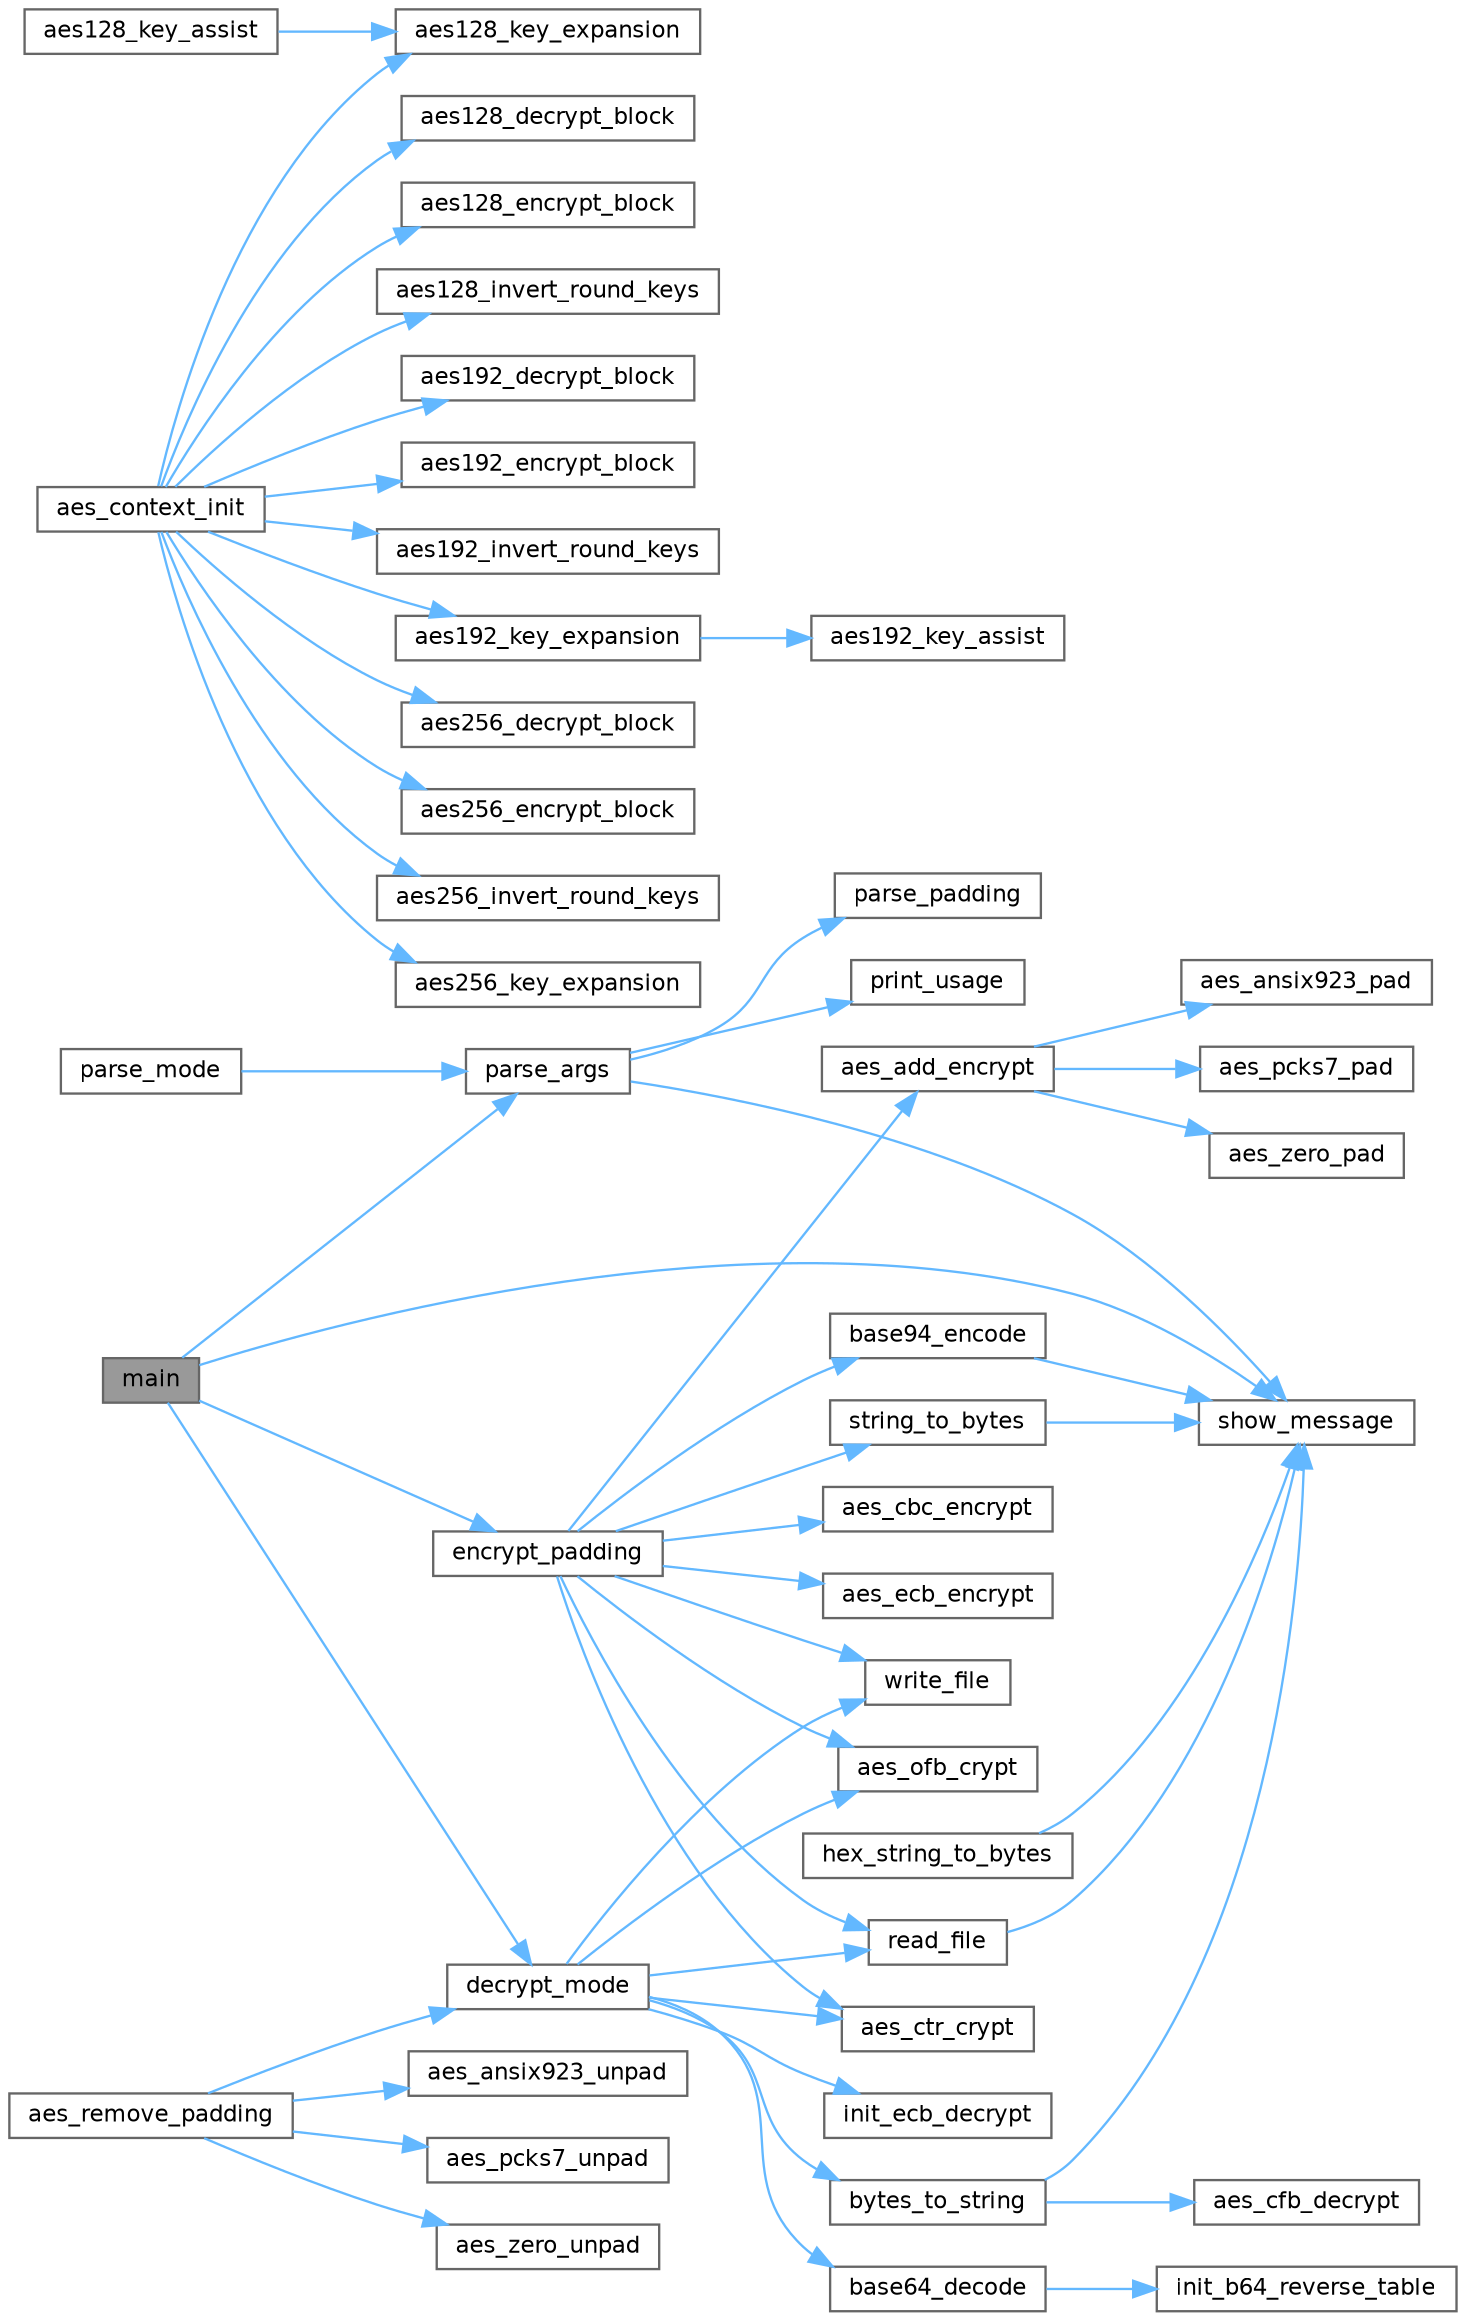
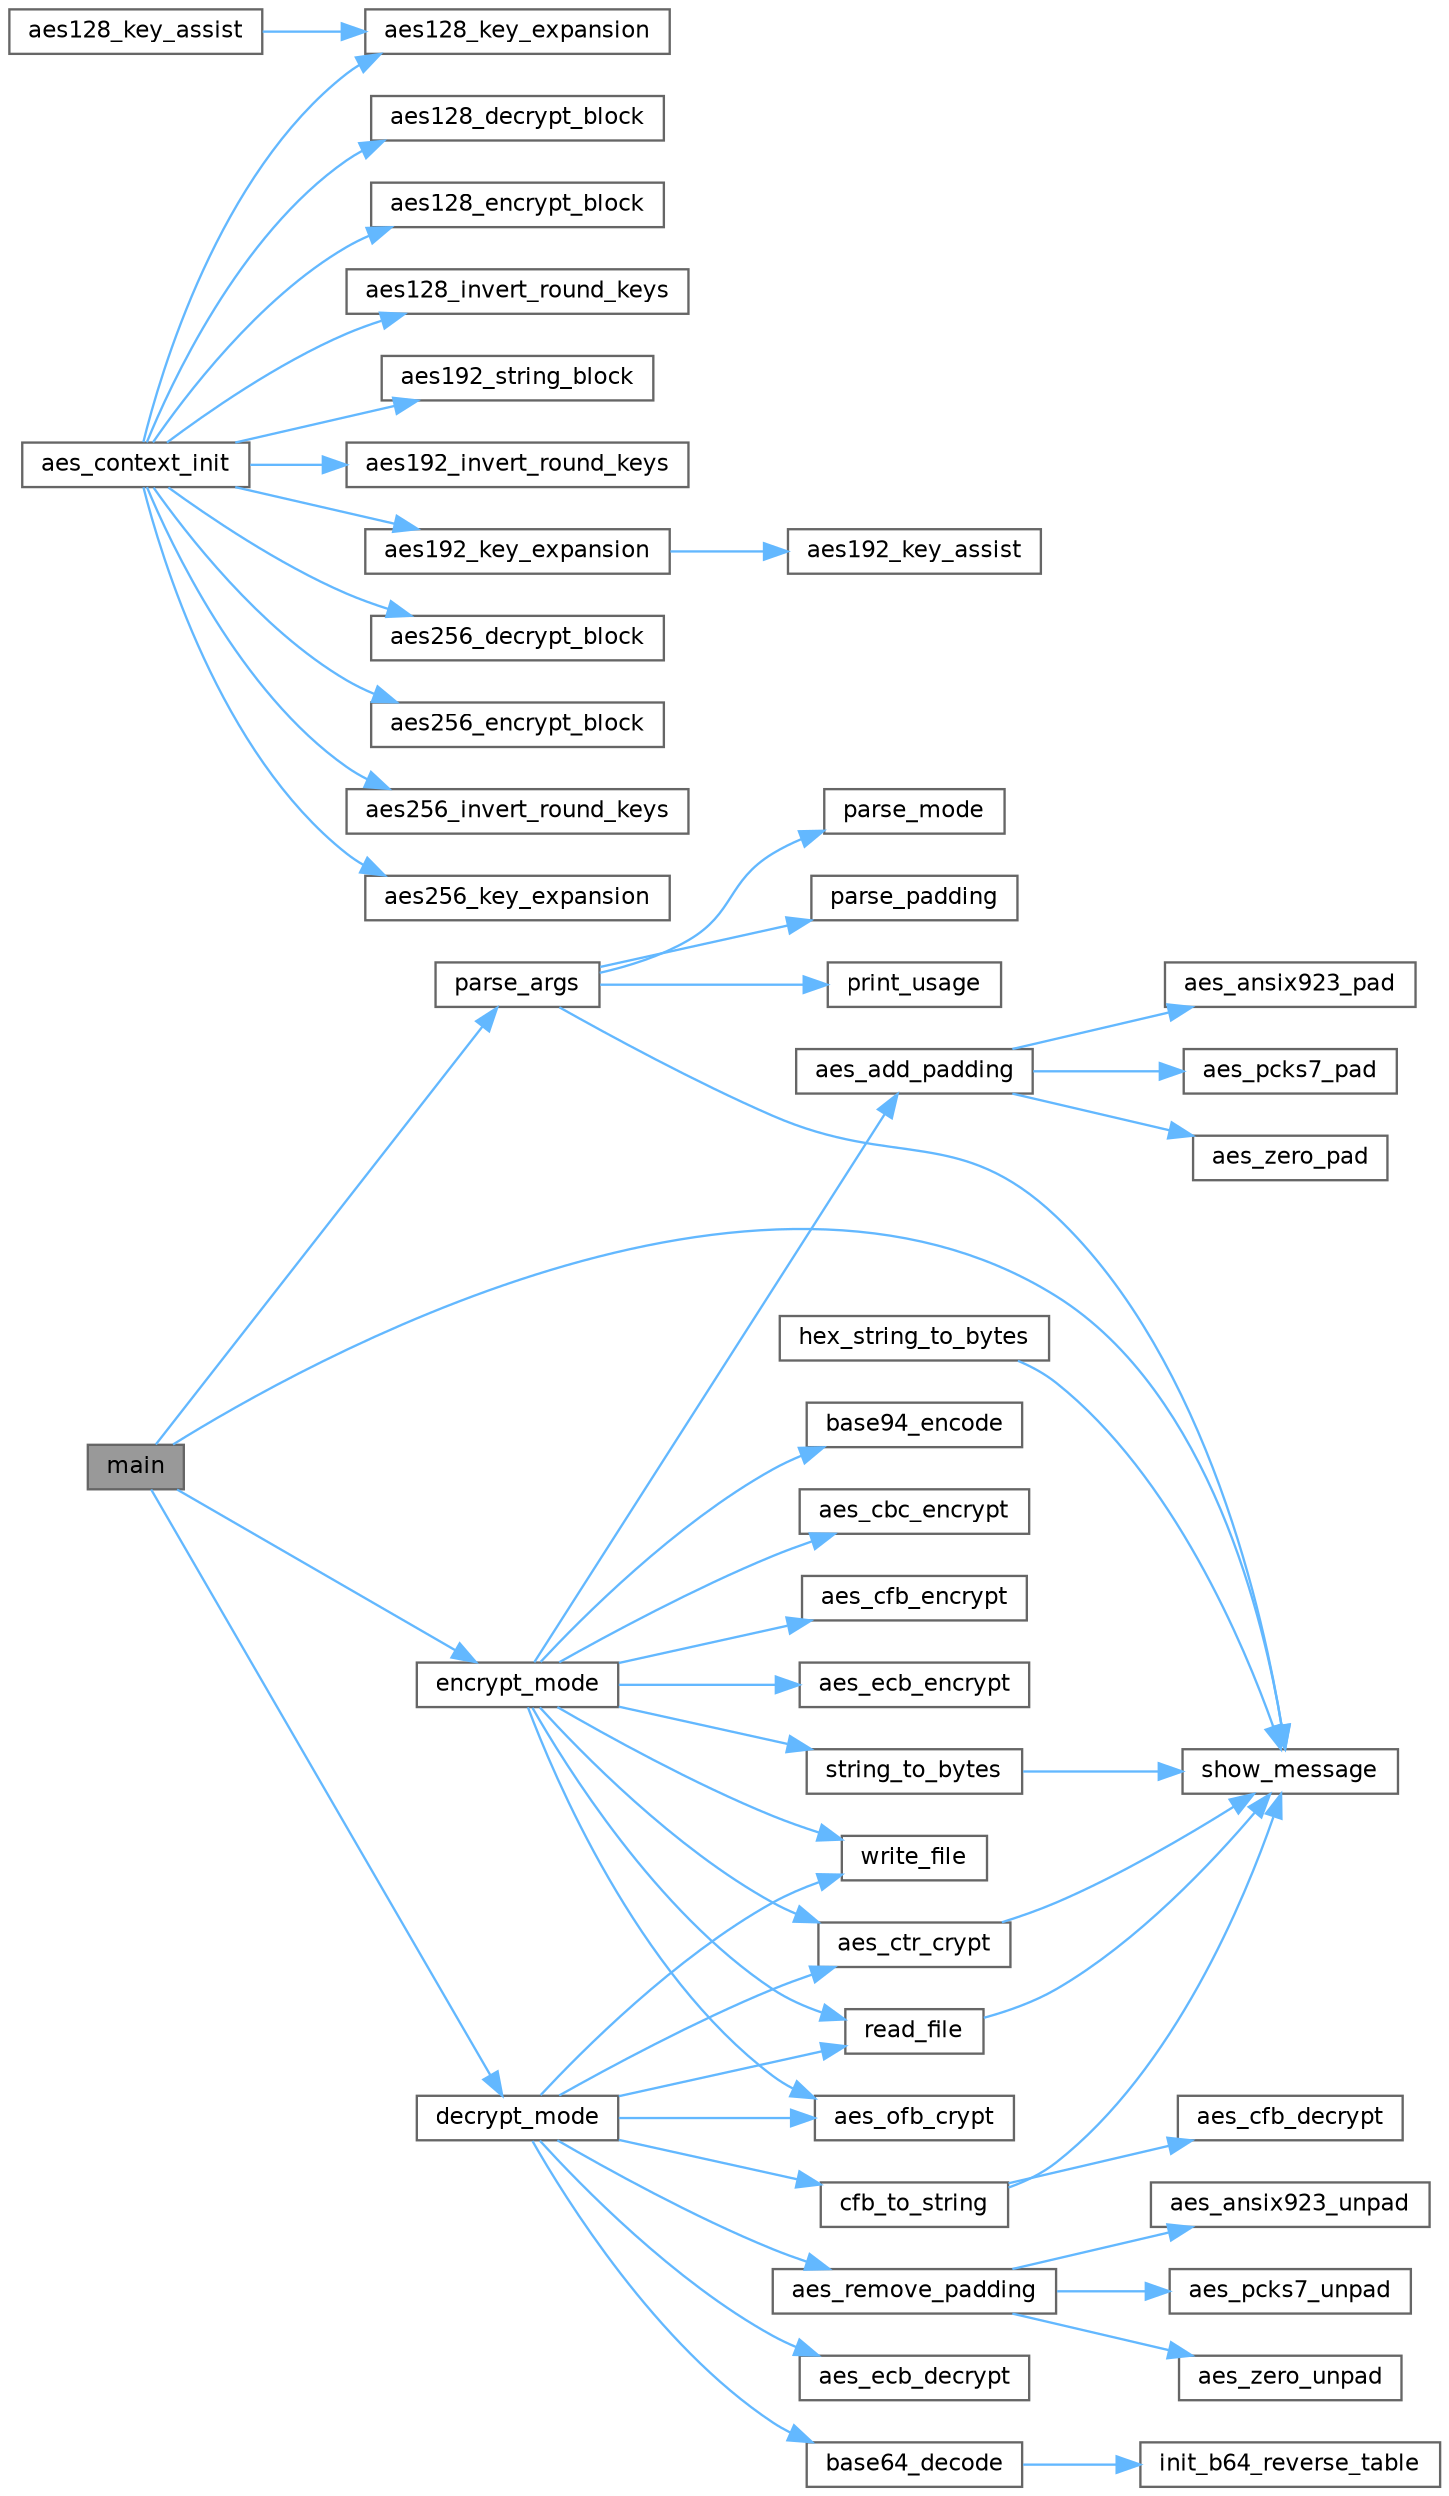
node "aes192_decrypt_block": removed
node "aes192_encrypt_block": label "aes192_encrypt_block" -> "aes192_string_block"
node "aes_add_encrypt": label "aes_add_encrypt" -> "aes_add_padding"
edge "parse_mode" -> "parse_args": reversed
edge "base94_encode" -> "show_message": now "aes_ctr_crypt" -> "show_message"
node "encrypt_padding": label "encrypt_padding" -> "encrypt_mode"
node "aes_cfb_encrypt": added
edge "aes_remove_padding" -> "decrypt_mode": reversed
node "init_ecb_decrypt": label "init_ecb_decrypt" -> "aes_ecb_decrypt"
node "bytes_to_string": label "bytes_to_string" -> "cfb_to_string"
